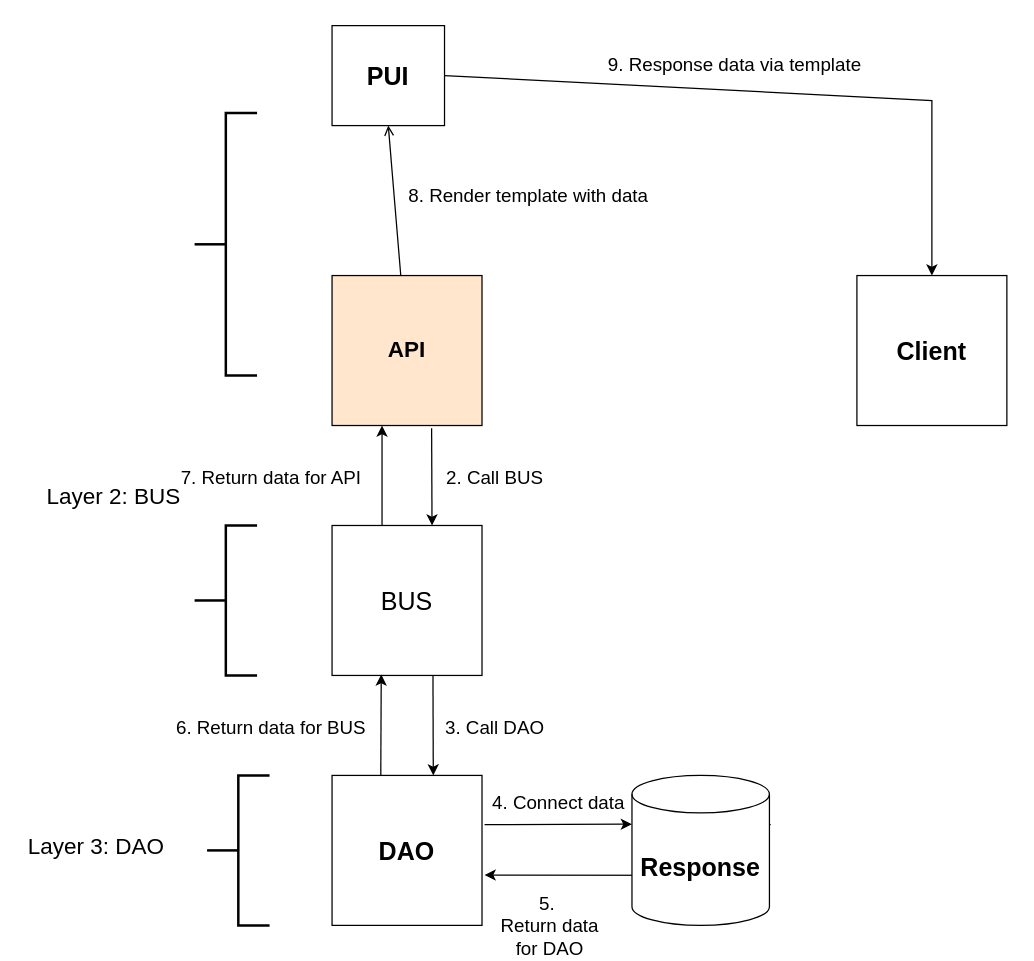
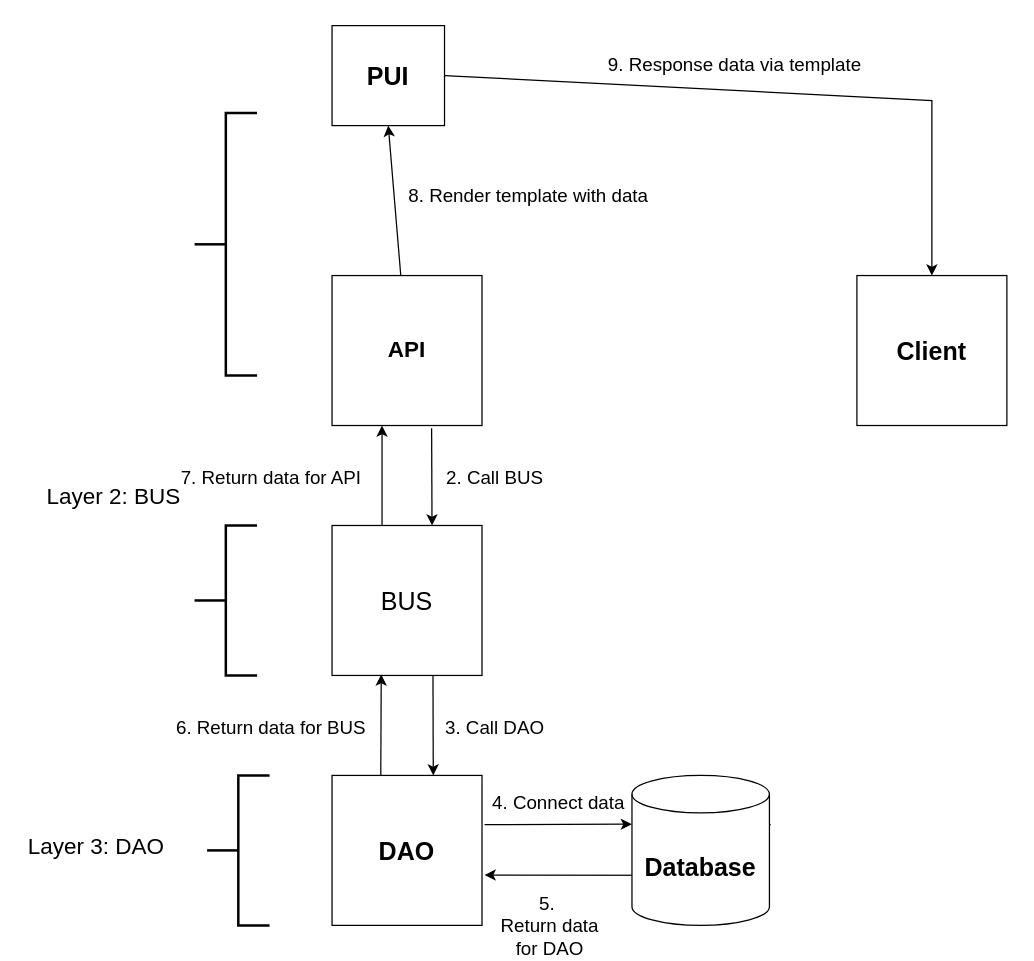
edge "API" -> "PUI": arrowhead open -> classic
node "API": fillcolor #ffe6cc -> #ffffff
node "Response": label "Response" -> "Database"
